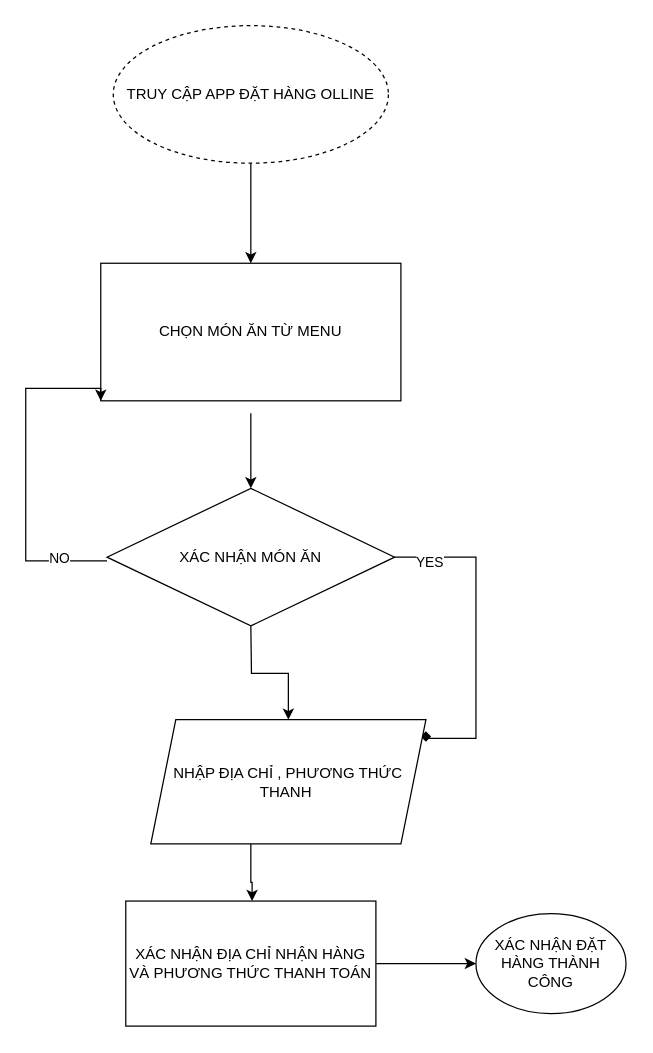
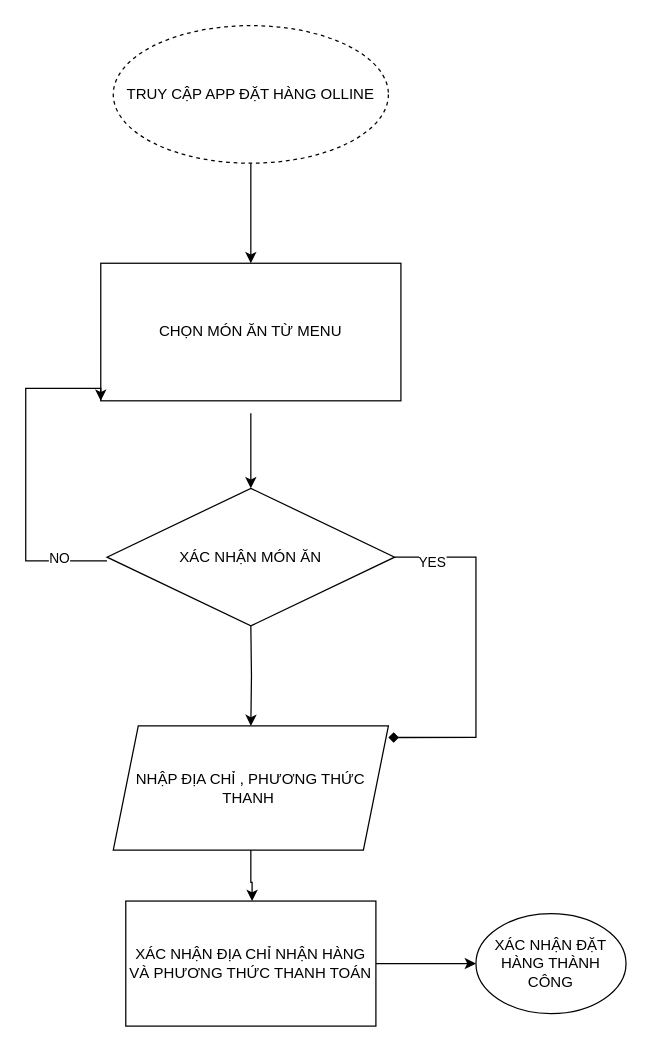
node "NHẬP ĐỊA CHỈ , PHƯƠNG THỨC THANH": moved (288, 781) -> (251, 788)
